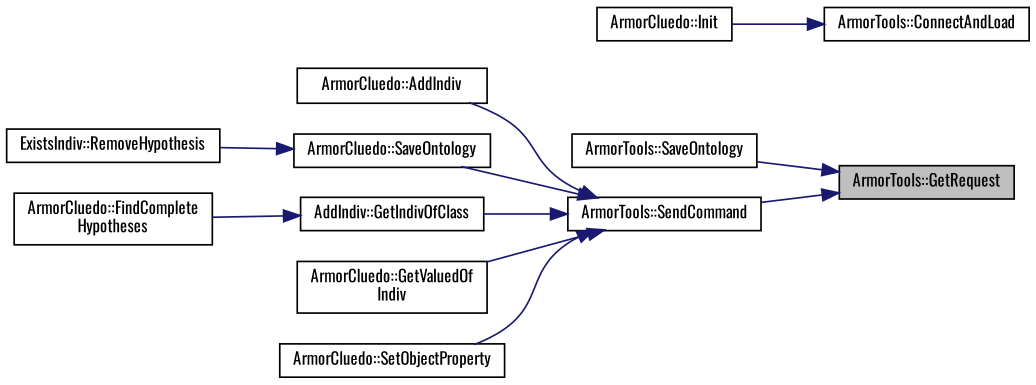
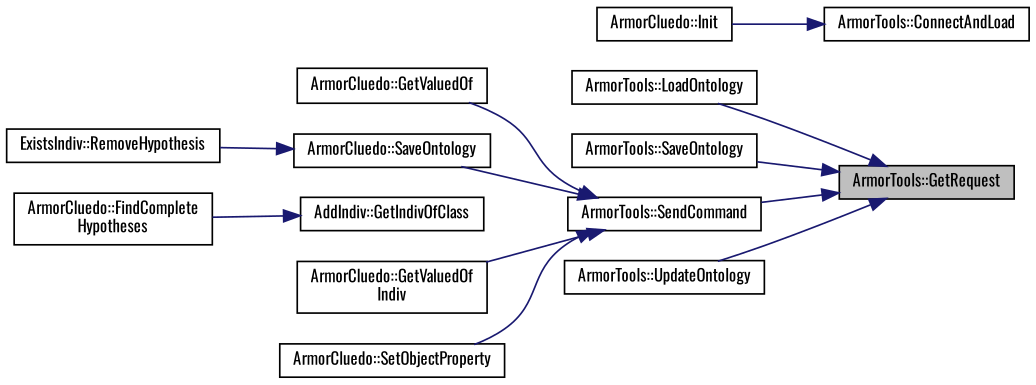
node "ArmorCluedo::AddIndiv": label "ArmorCluedo::AddIndiv" -> "ArmorCluedo::GetValuedOf"
node "ArmorTools::LoadOntology": added
edge "AddIndiv::GetIndivOfClass" -> "ArmorTools::SendCommand": removed
node "ArmorTools::UpdateOntology": added
